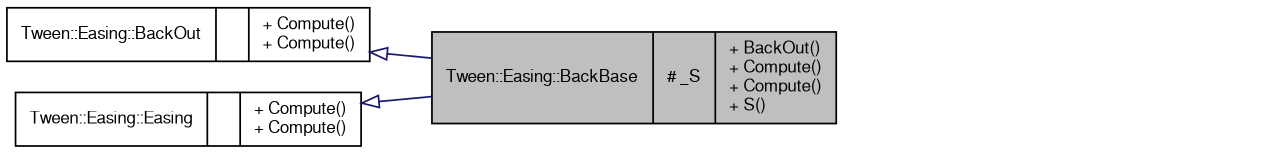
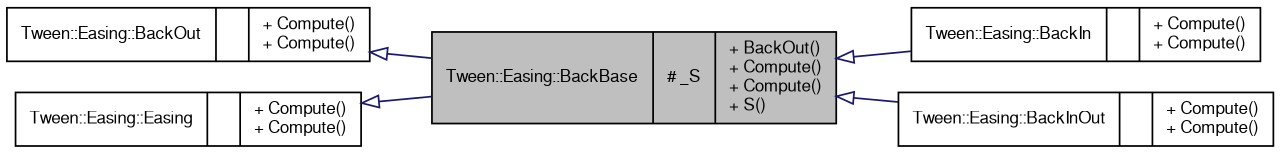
node "Tween::Easing::BackIn": added
node "Tween::Easing::BackInOut": added
